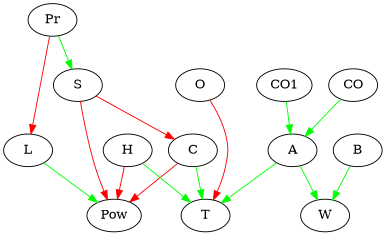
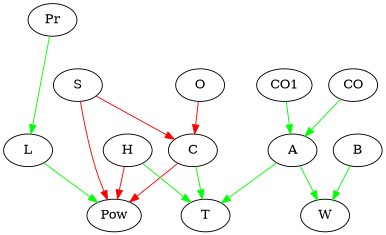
edge "Pr" -> "S": removed
edge "Pr" -> "L": color red -> green
edge "O" -> "T": now "O" -> "C"
